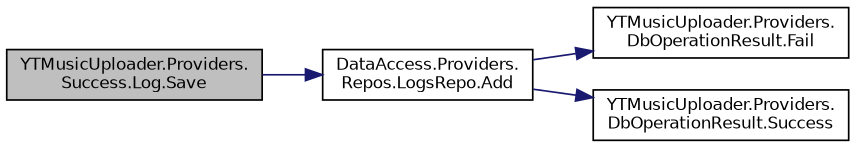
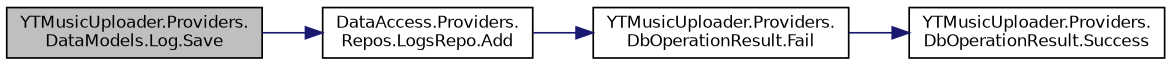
node "YTMusicUploader.Providers. Success.Log.Save": label "YTMusicUploader.Providers. Success.Log.Save" -> "YTMusicUploader.Providers. DataModels.Log.Save"
edge "DataAccess.Providers. Repos.LogsRepo.Add" -> "YTMusicUploader.Providers. DbOperationResult.Success": now "YTMusicUploader.Providers. DbOperationResult.Fail" -> "YTMusicUploader.Providers. DbOperationResult.Success"
